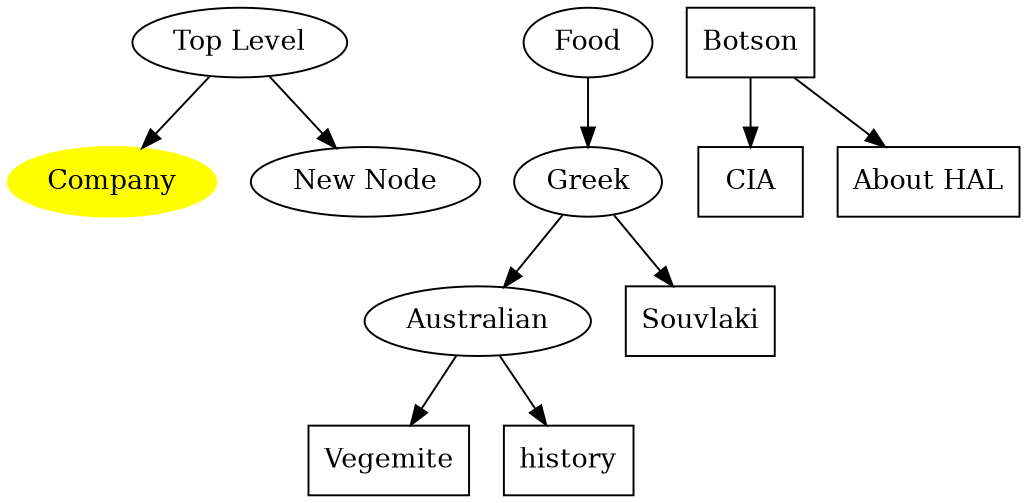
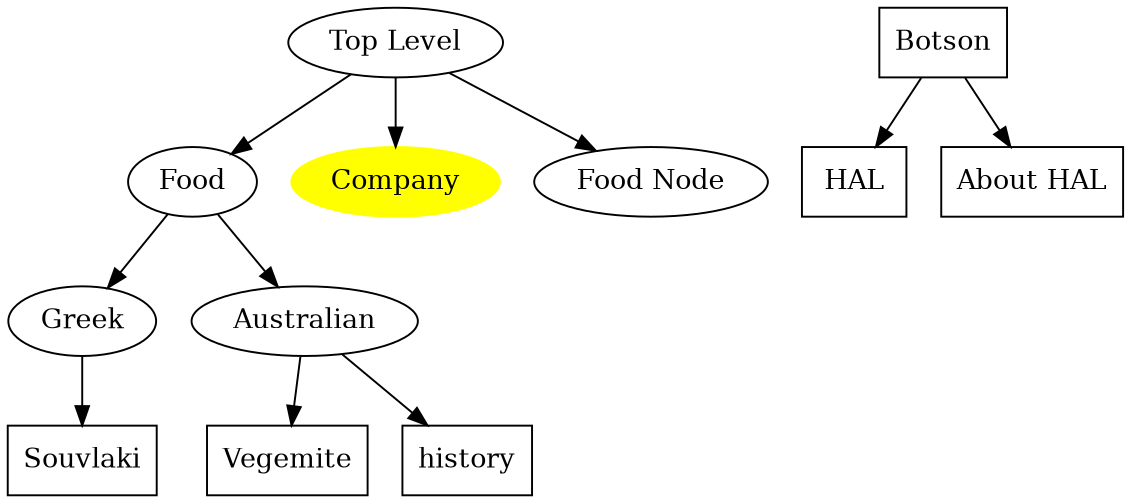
edge "Top Level" -> "Food": added
node "New Node": label "New Node" -> "Food Node"
node "CIA": label "CIA" -> "HAL"
edge "Greek" -> "Australian": now "Food" -> "Australian"
